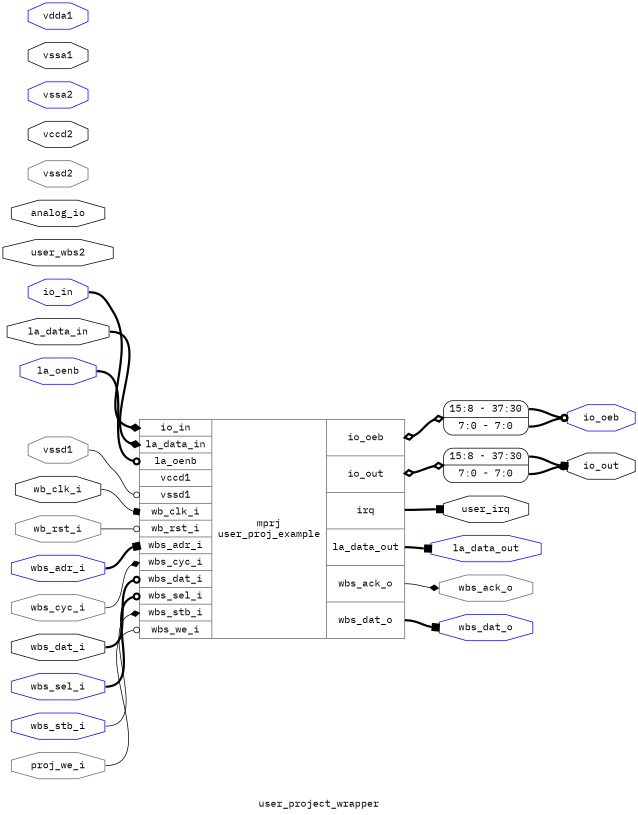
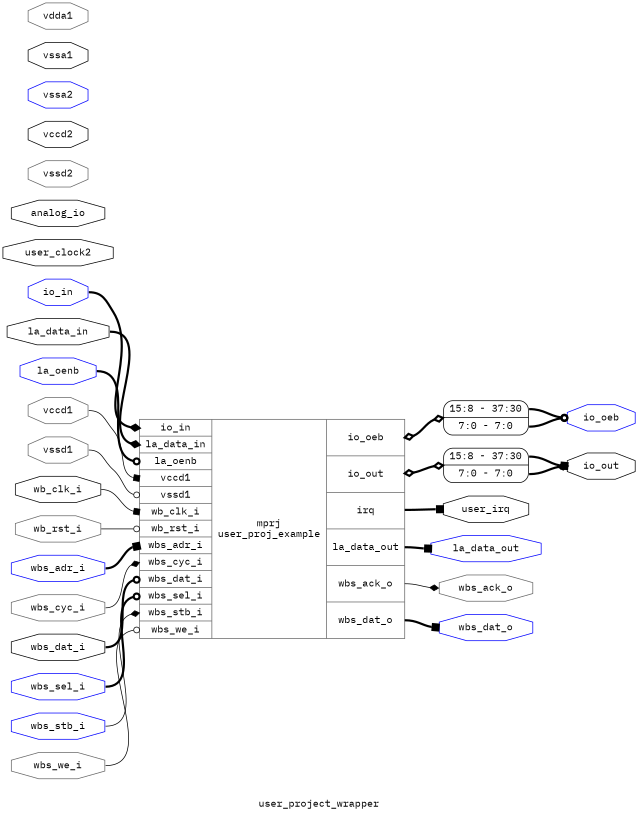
node "vdda1": color blue -> gray40
node "user_wbs2": label "user_wbs2" -> "user_clock2"
node "vccd1": added
node "proj_we_i": label "proj_we_i" -> "wbs_we_i"
